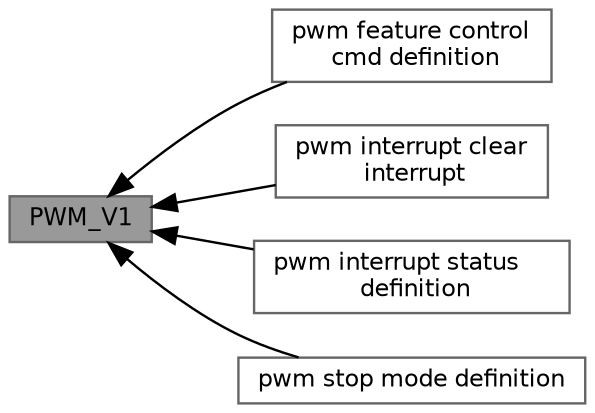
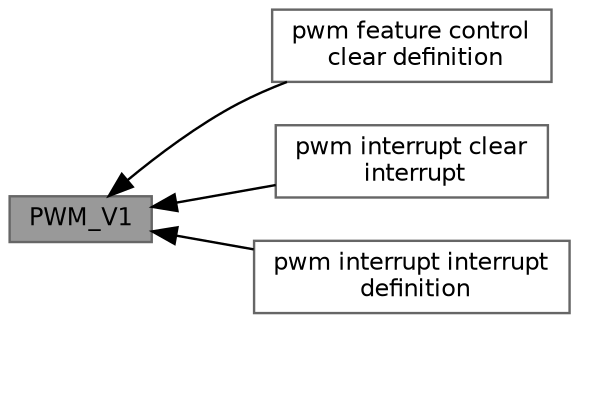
node "pwm feature control cmd definition": label "pwm feature control cmd definition" -> "pwm feature control clear definition"
node "pwm interrupt status definition": label "pwm interrupt status definition" -> "pwm interrupt interrupt definition"
node "pwm stop mode definition": removed
